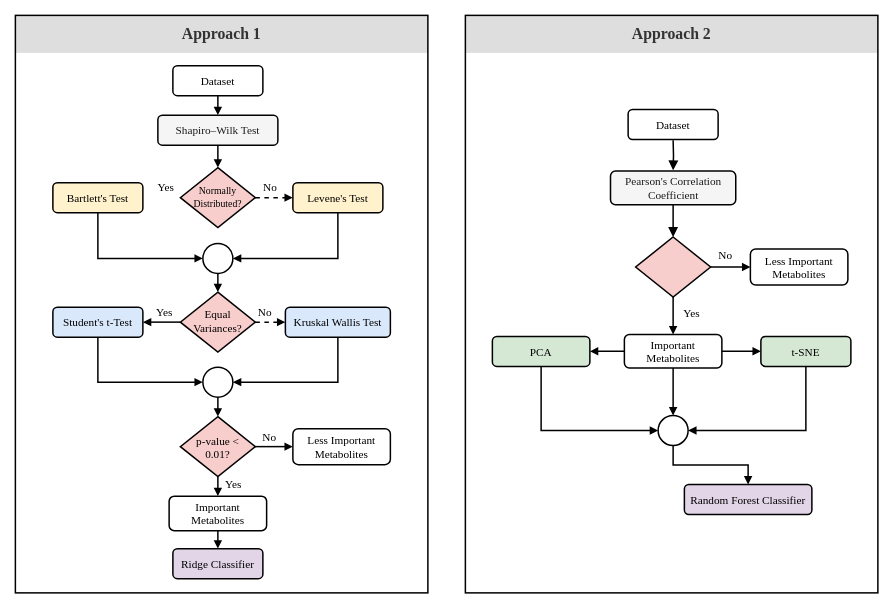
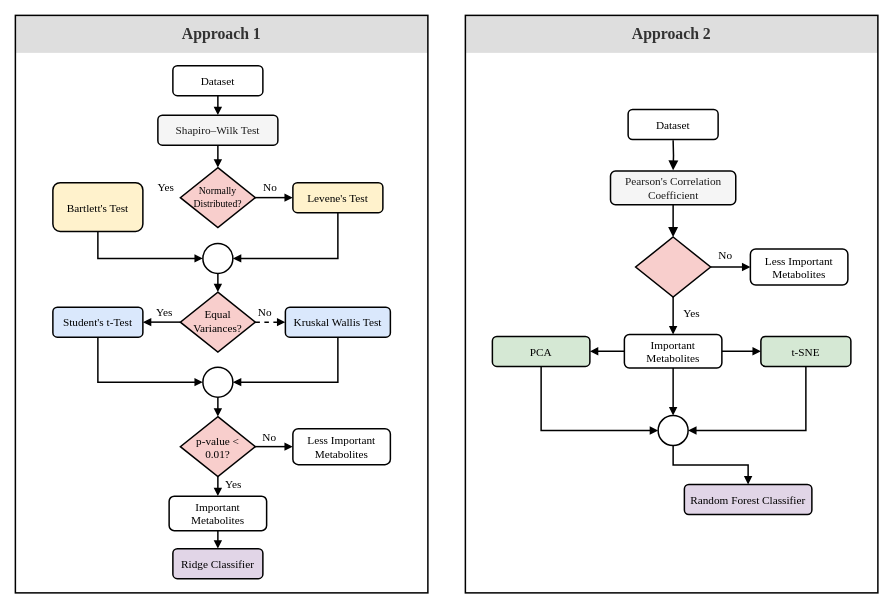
node "Bartlett's Test": size 90x30 -> 90x49
edge "Normally Distributed?" -> "Levene's Test": style dashed -> solid
